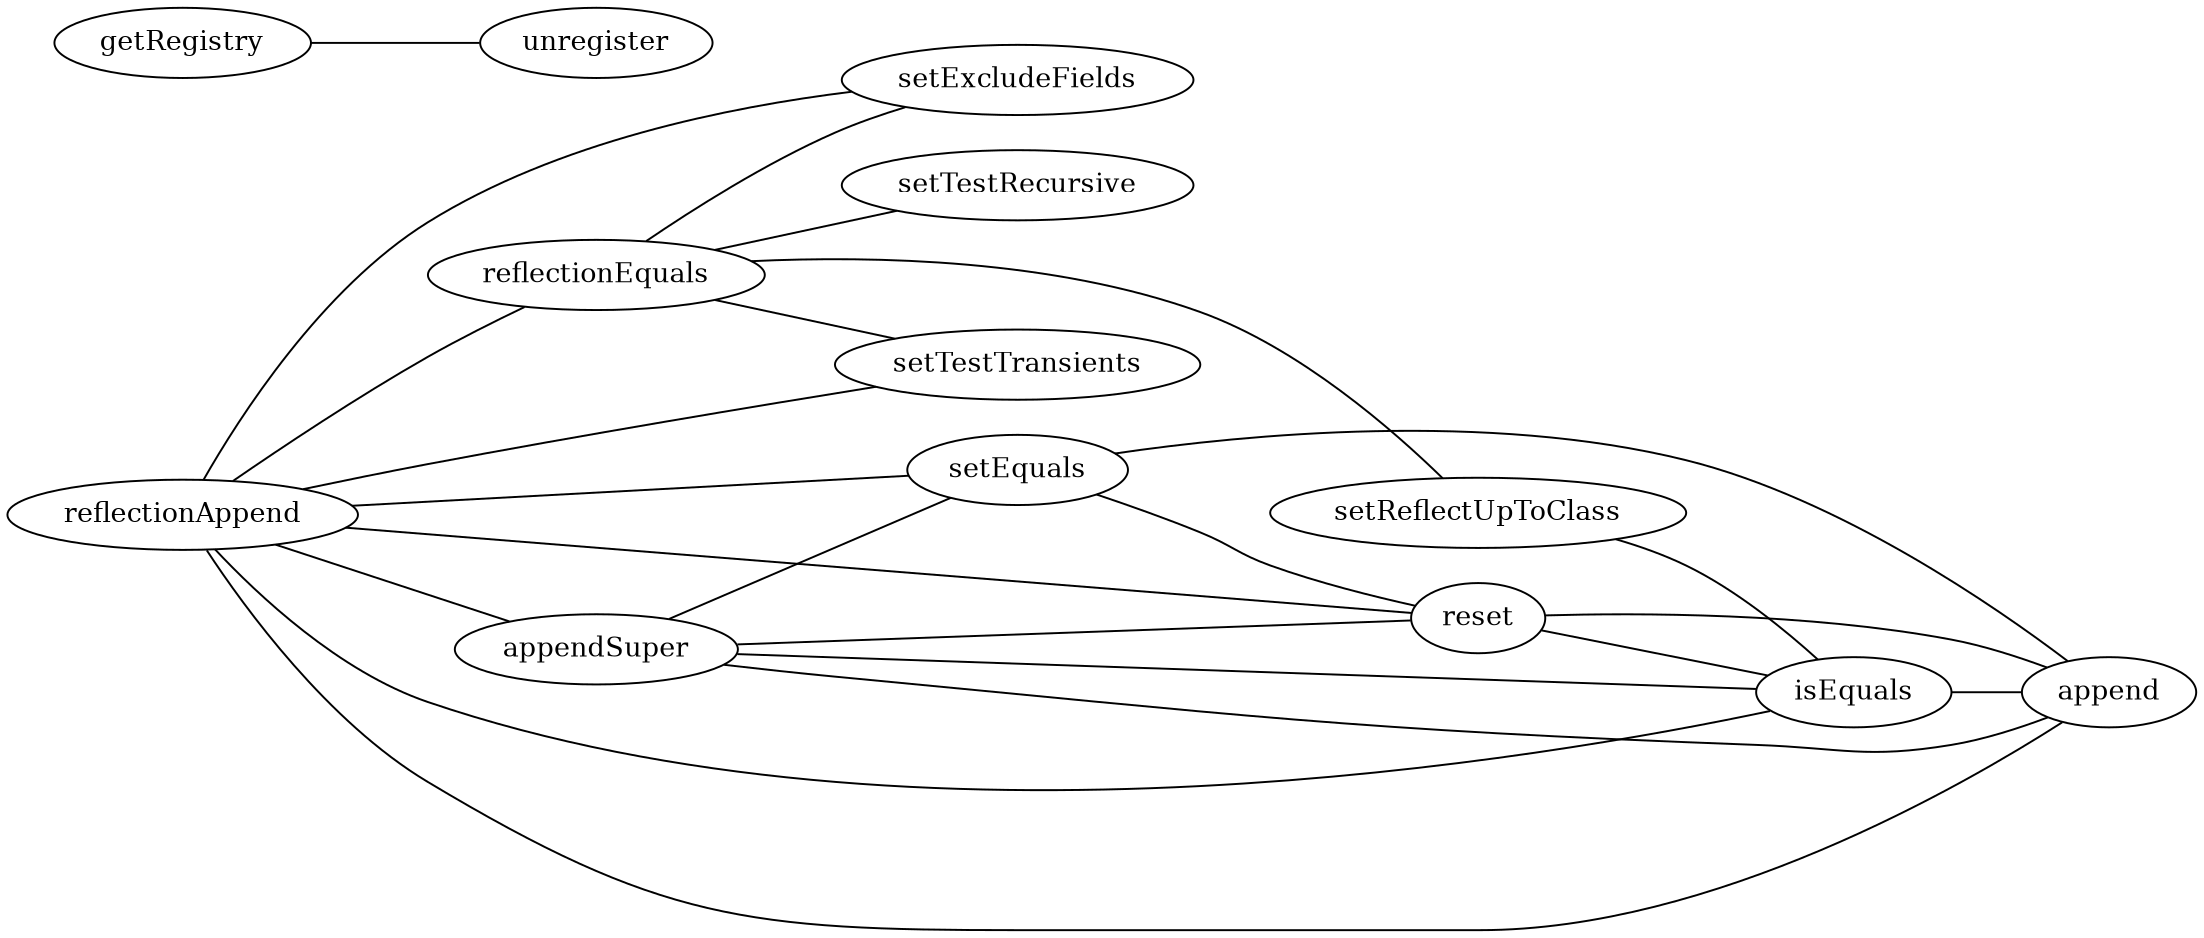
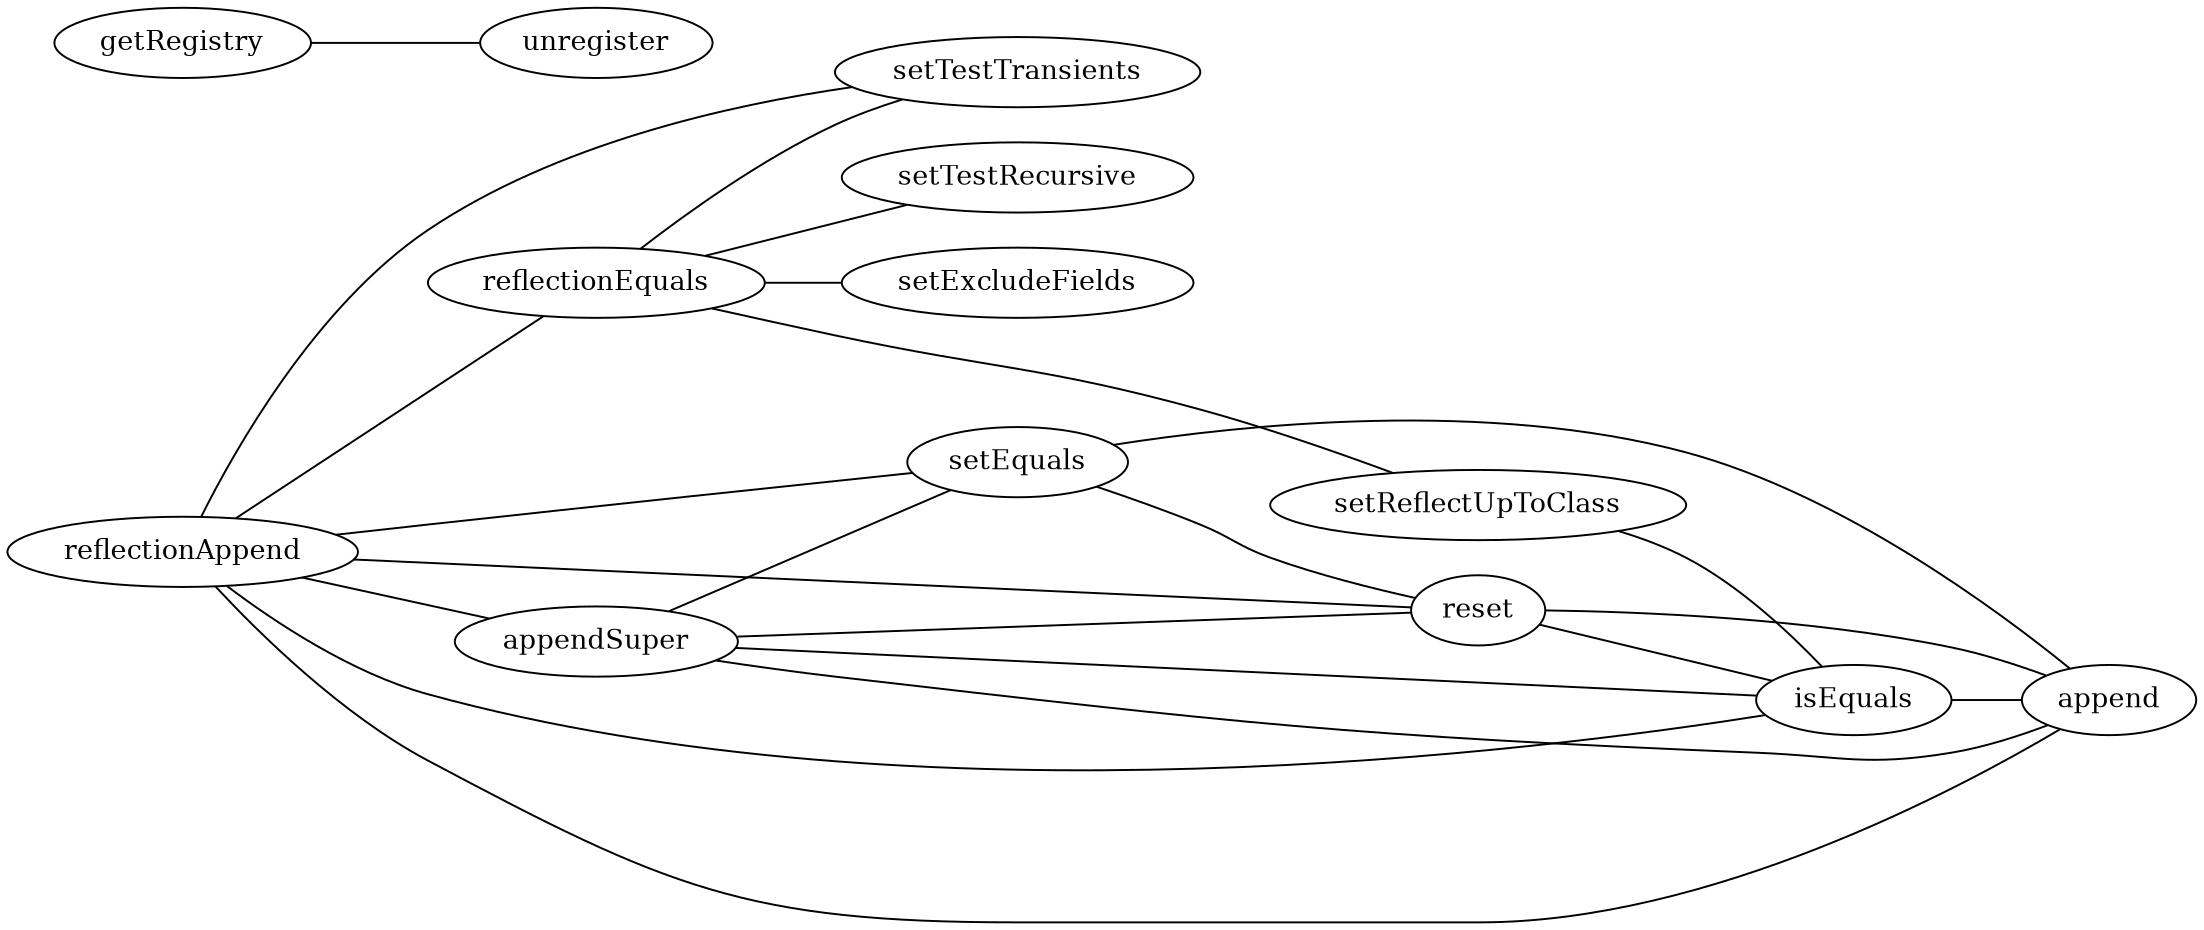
edge "setExcludeFields" -- "reflectionAppend": removed
